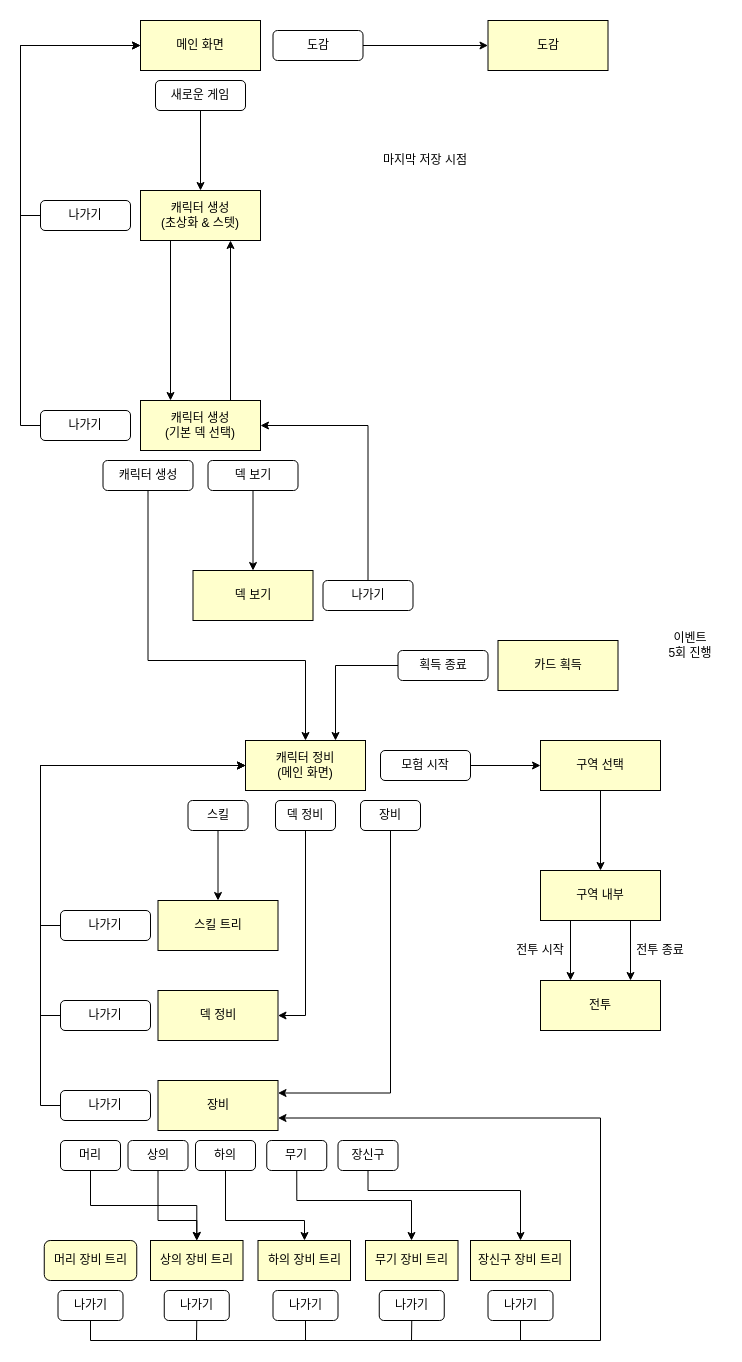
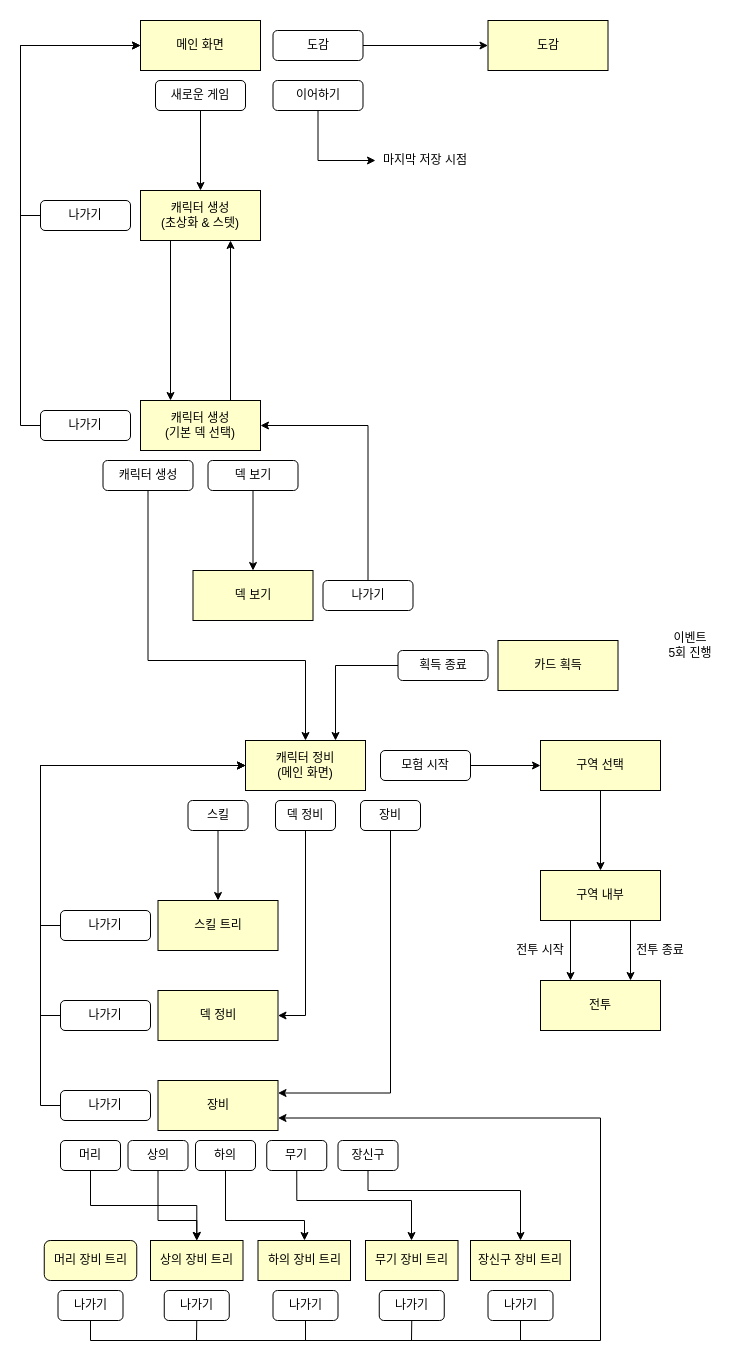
node "이어하기": added
edge "이어하기" -> "마지막 저장 시점": added
